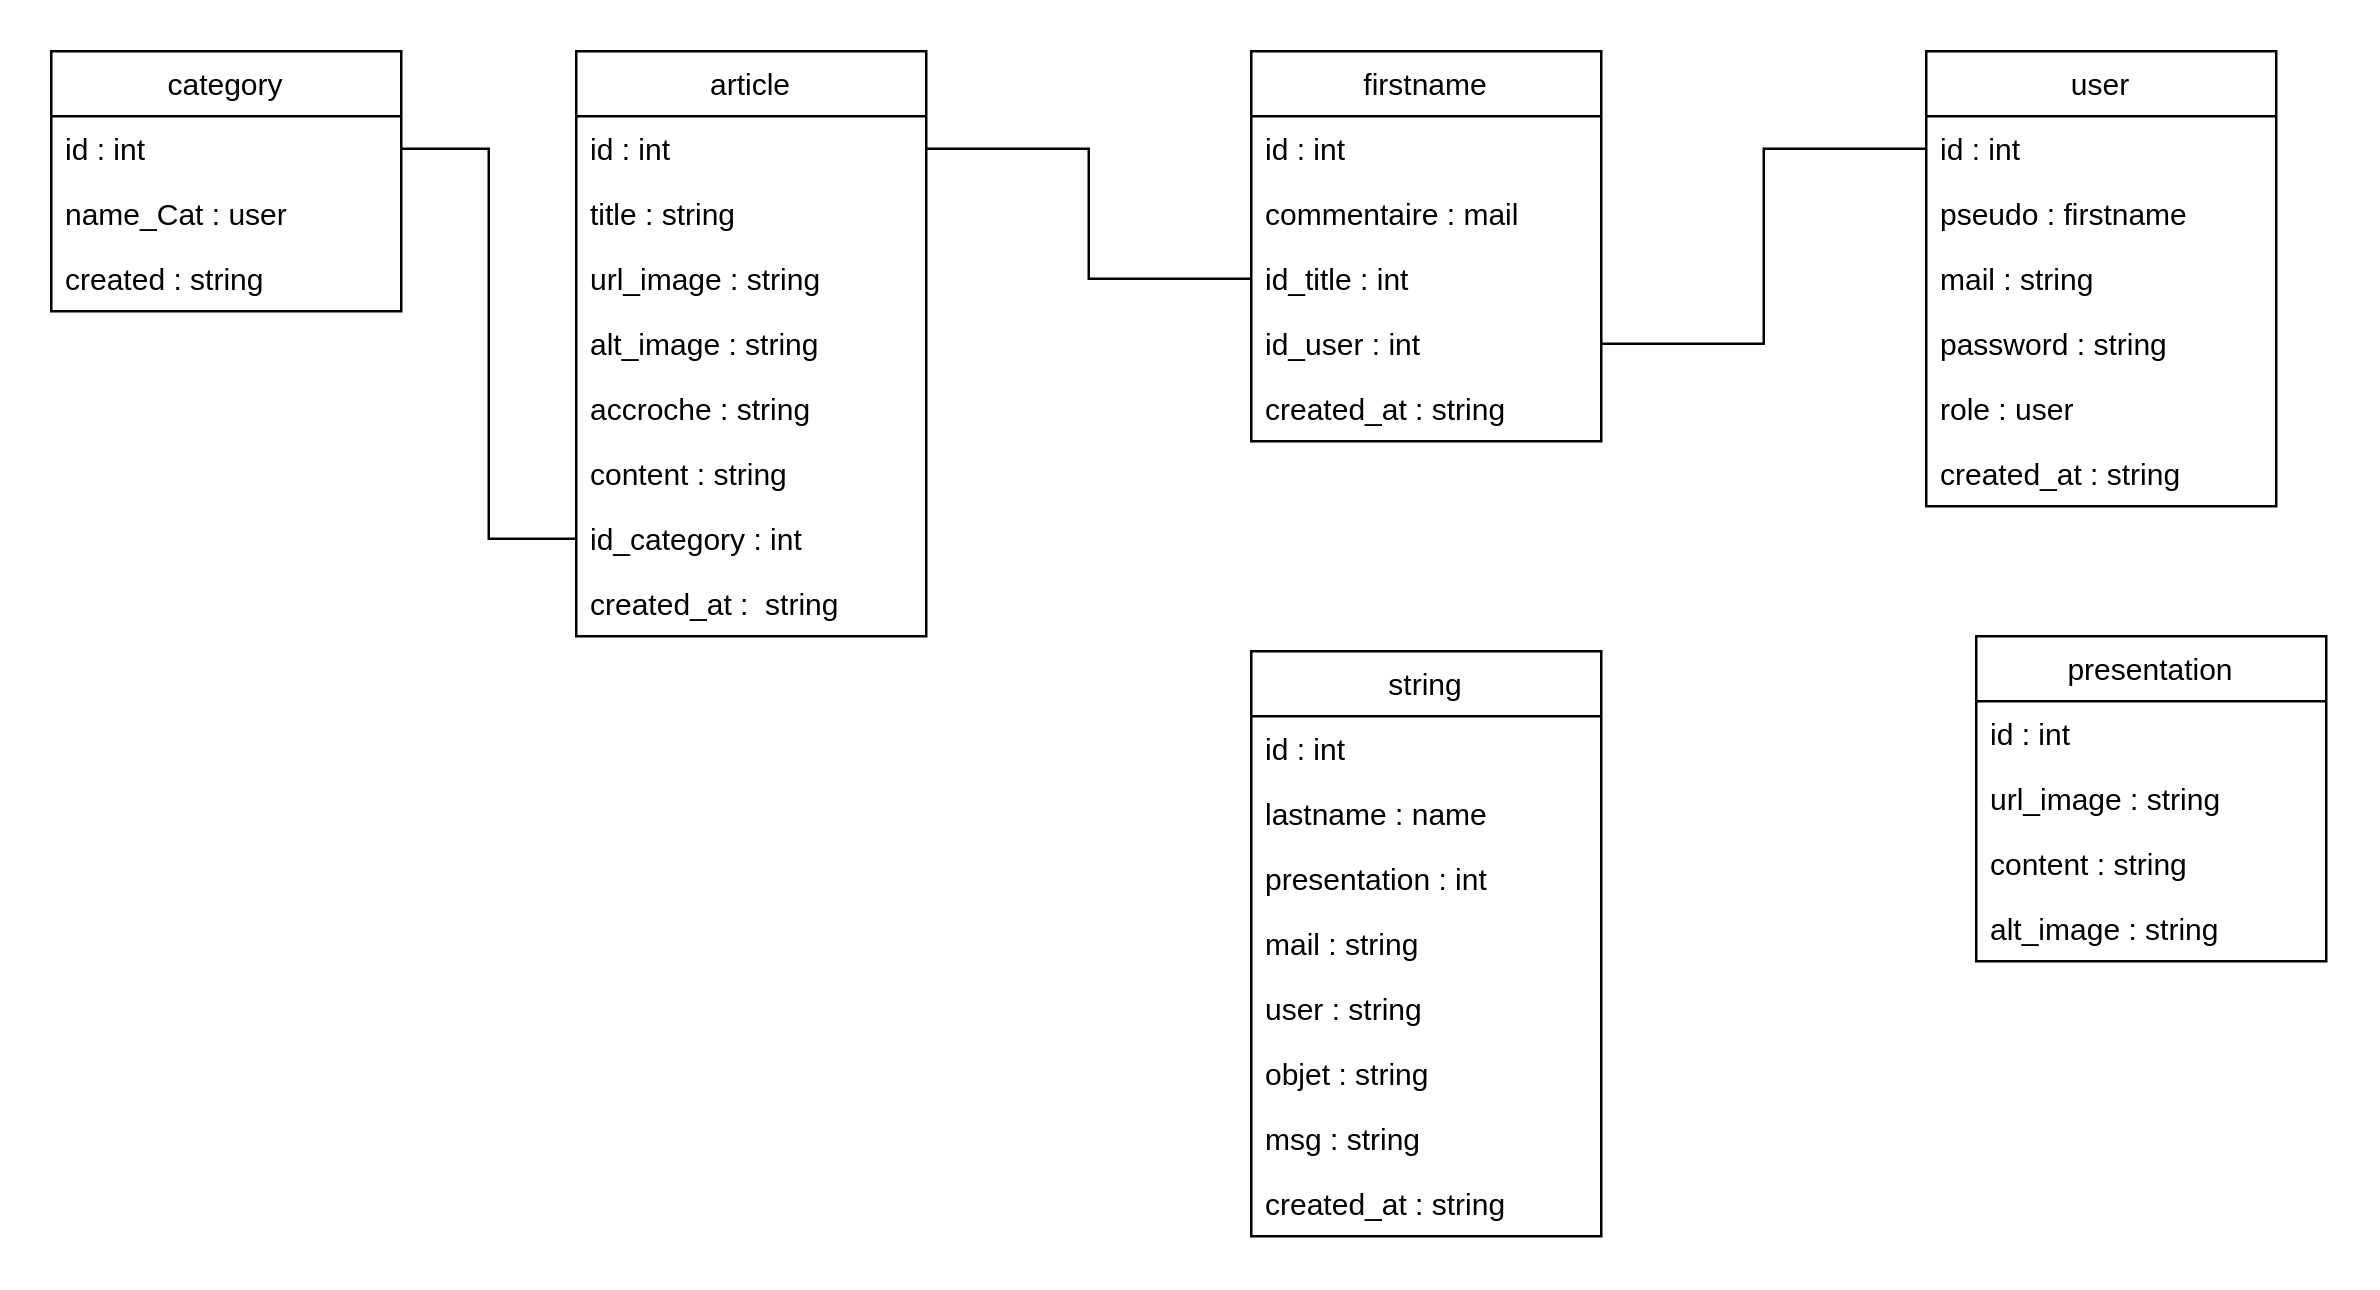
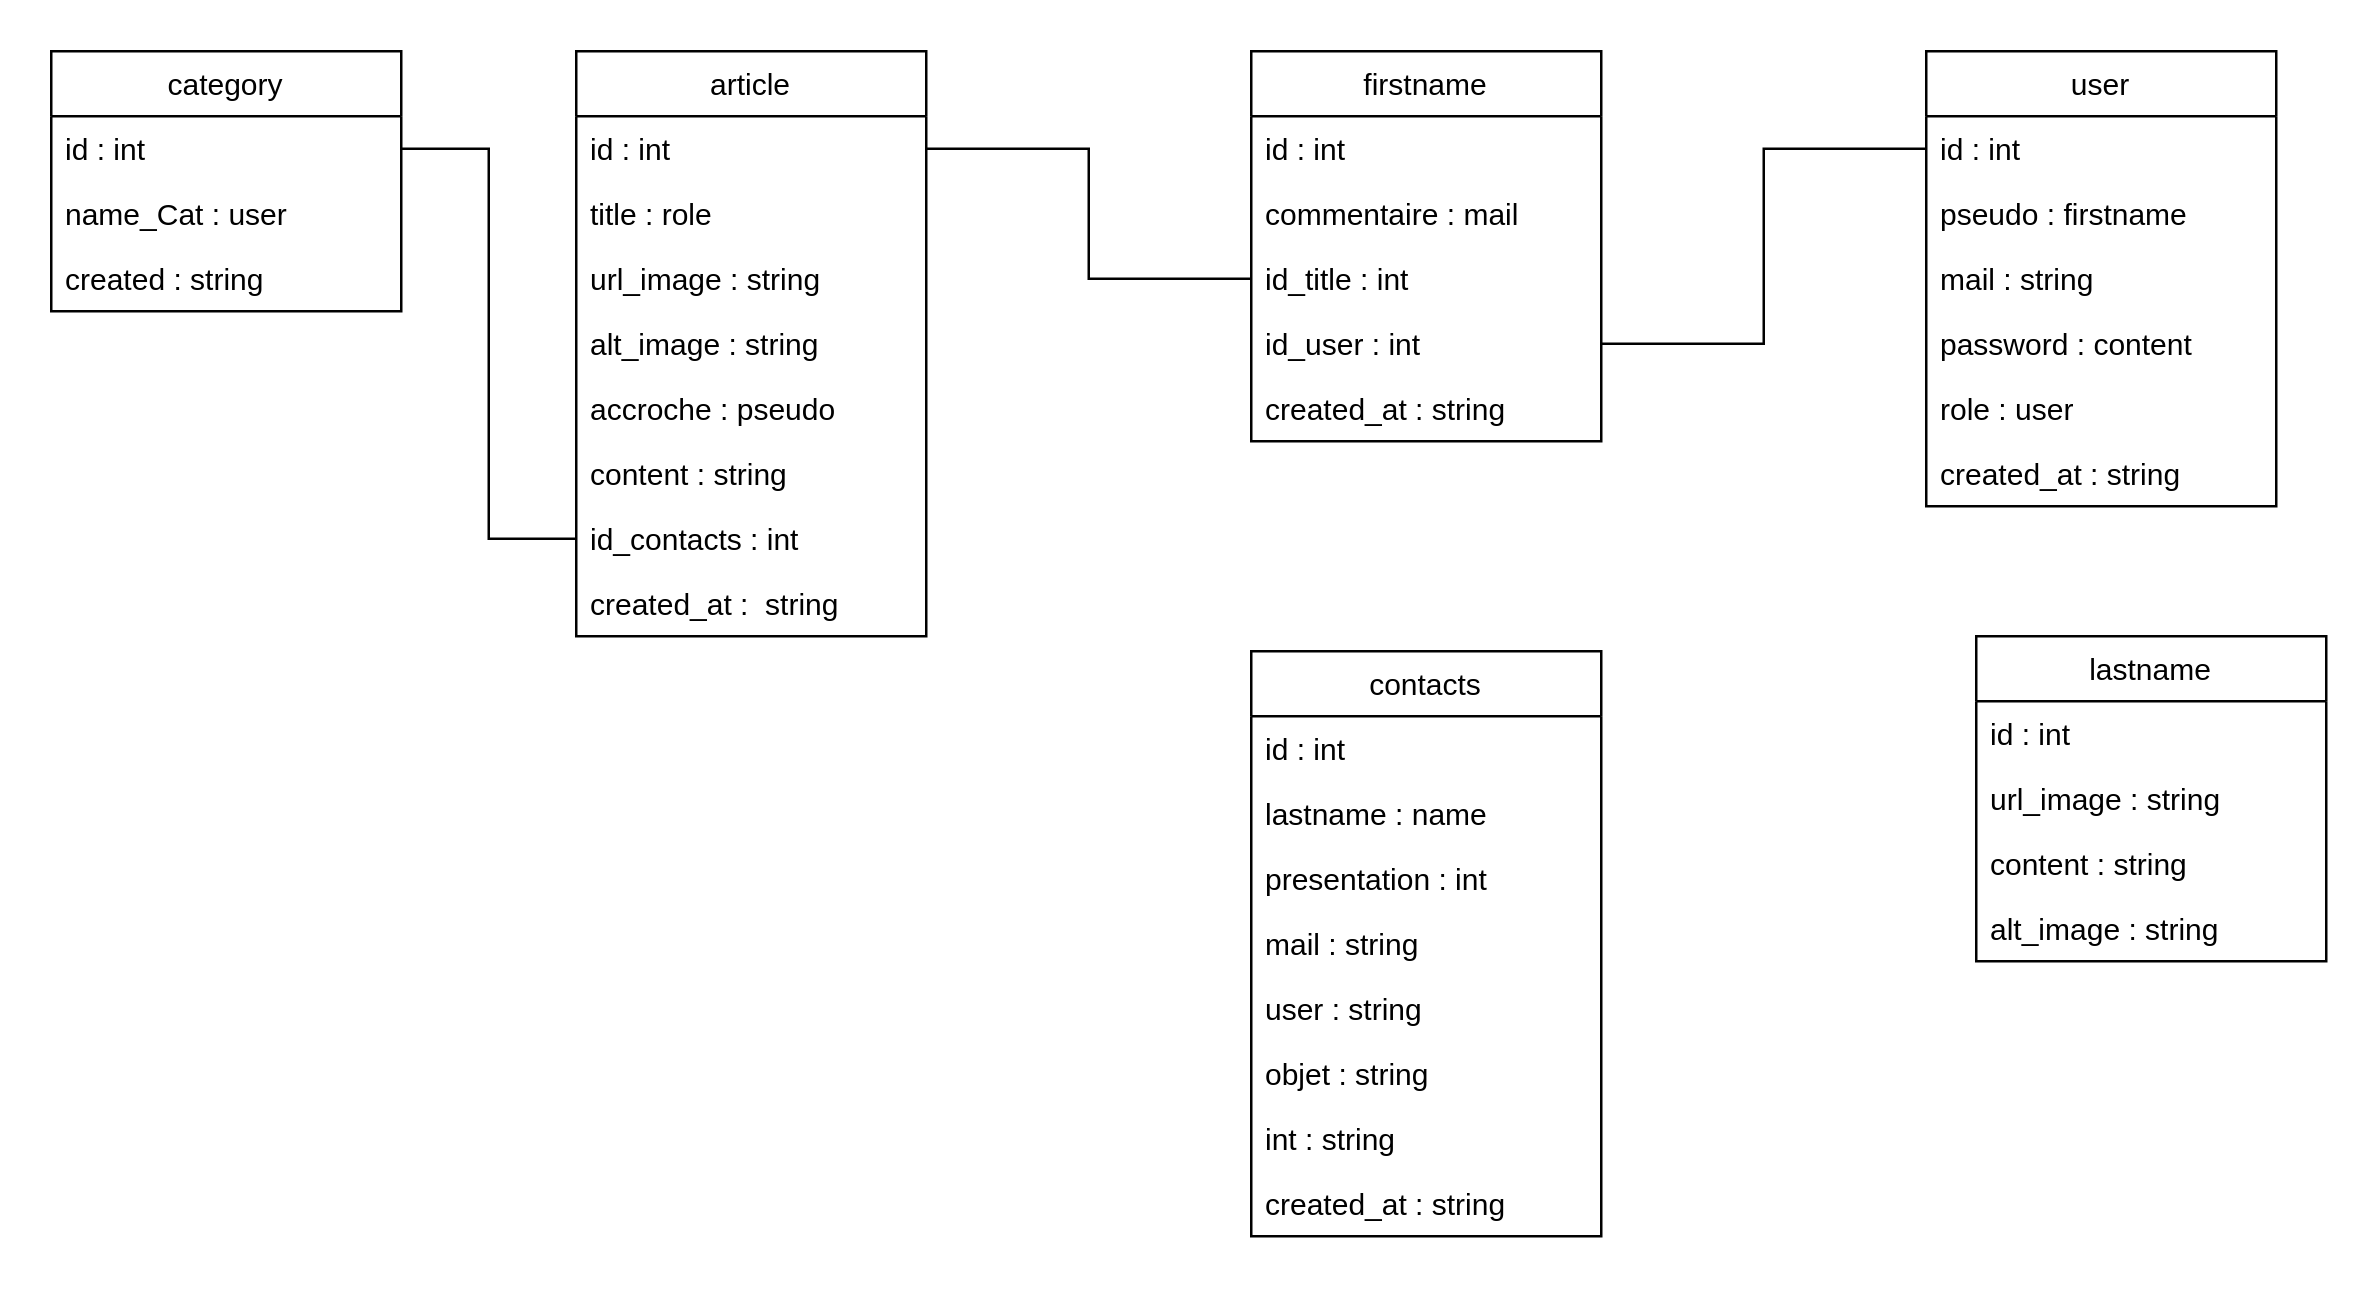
node "title : string": label "title : string" -> "title : role"
node "password : string": label "password : string" -> "password : content"
node "accroche : string": label "accroche : string" -> "accroche : pseudo"
node "id_category : int": label "id_category : int" -> "id_contacts : int"
node "presentation": label "presentation" -> "lastname"
node "string": label "string" -> "contacts"
node "msg : string": label "msg : string" -> "int : string"
